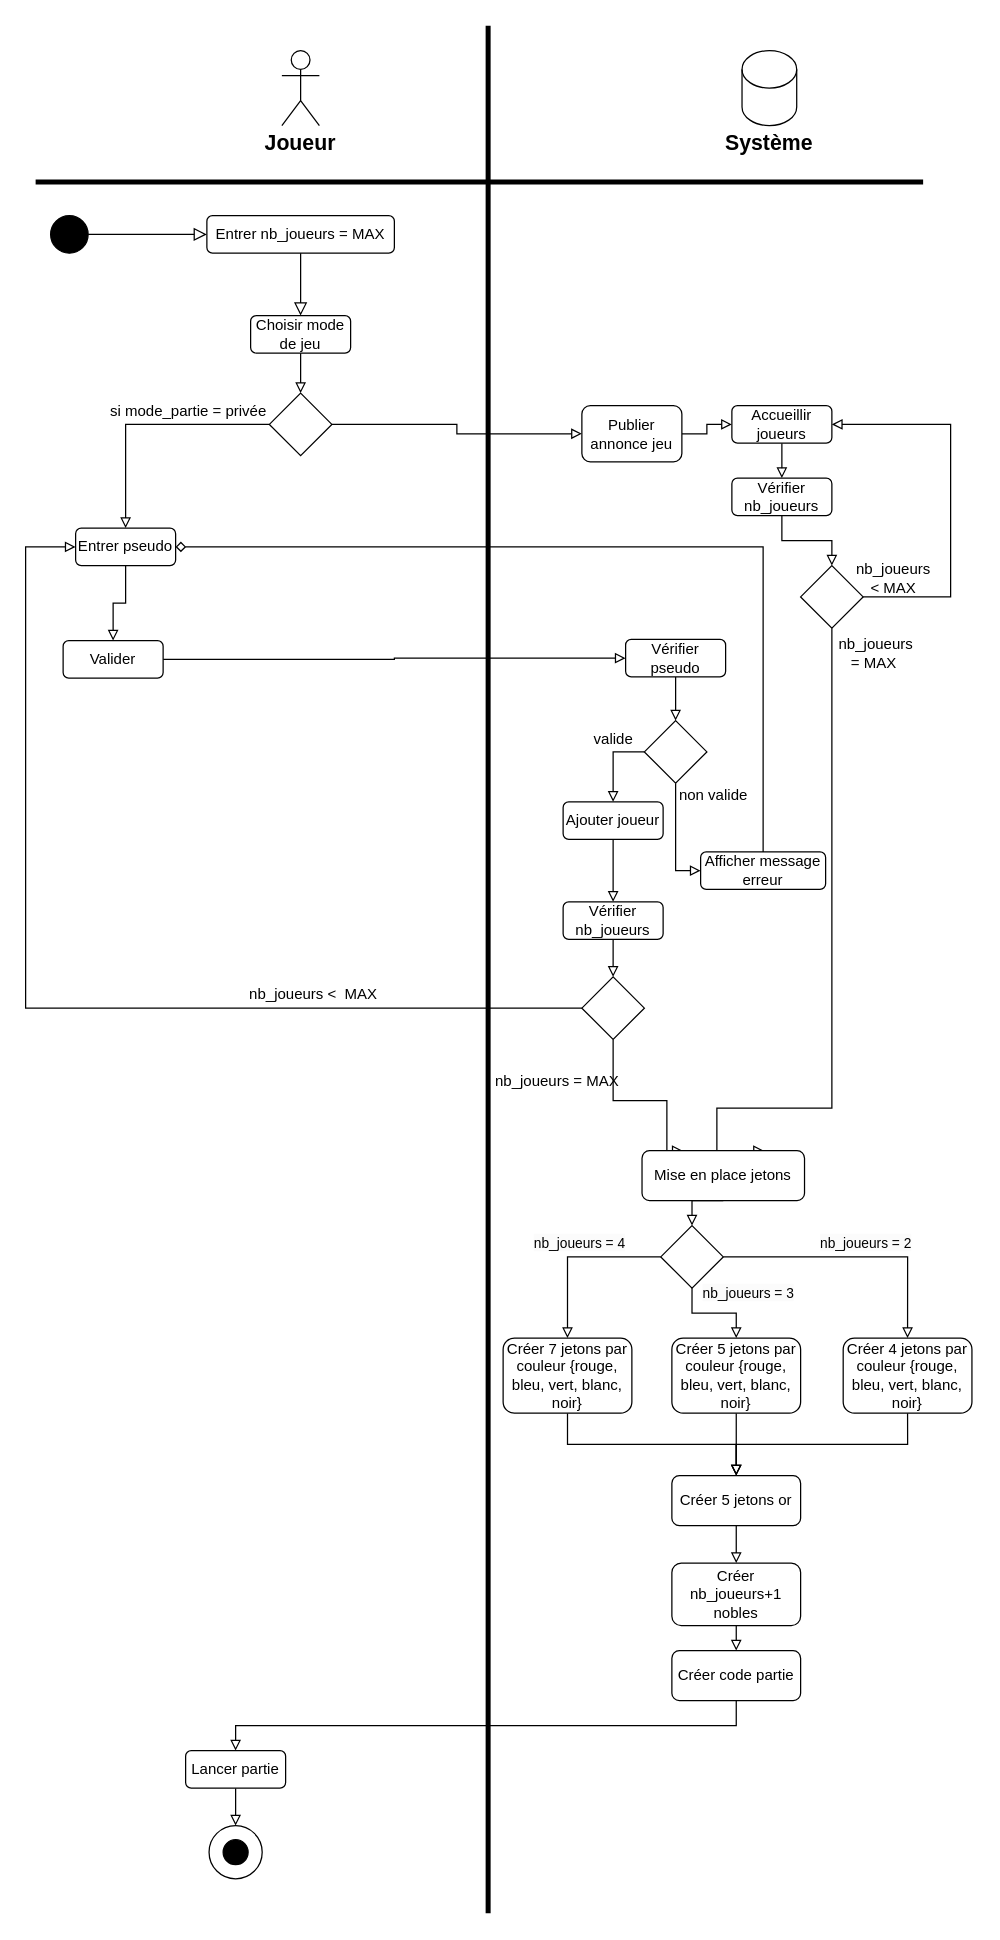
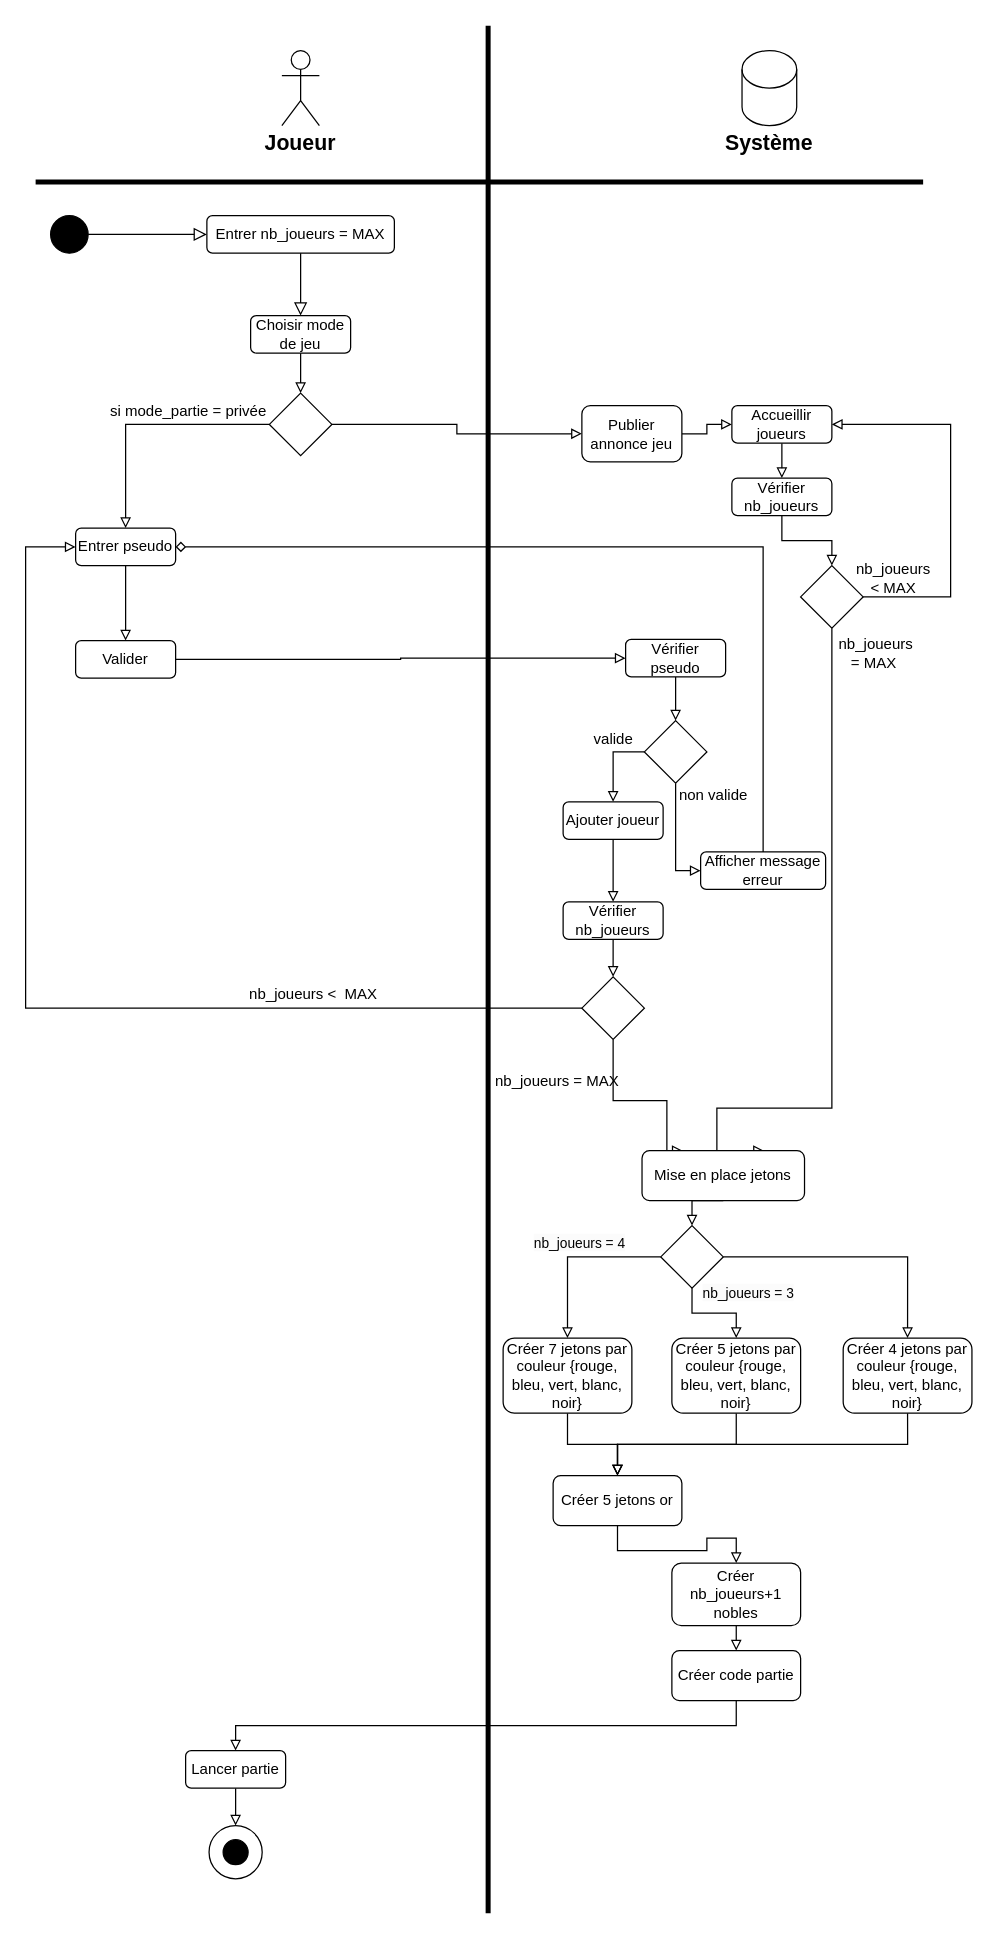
node "Valider": moved (113, 659) -> (126, 659)
node "nb_joueurs = 2": removed
node "Créer 5 jetons or": moved (736, 1501) -> (618, 1501)
